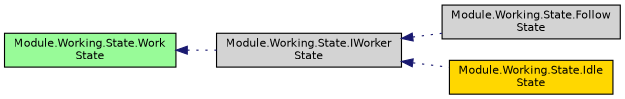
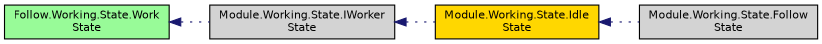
edge "Module.Working.State.Follow State" -> "Module.Working.State.IWorker State": now "Module.Working.State.Follow State" -> "Module.Working.State.Idle State"
node "Module.Working.State.Work State": label "Module.Working.State.Work State" -> "Follow.Working.State.Work State"
